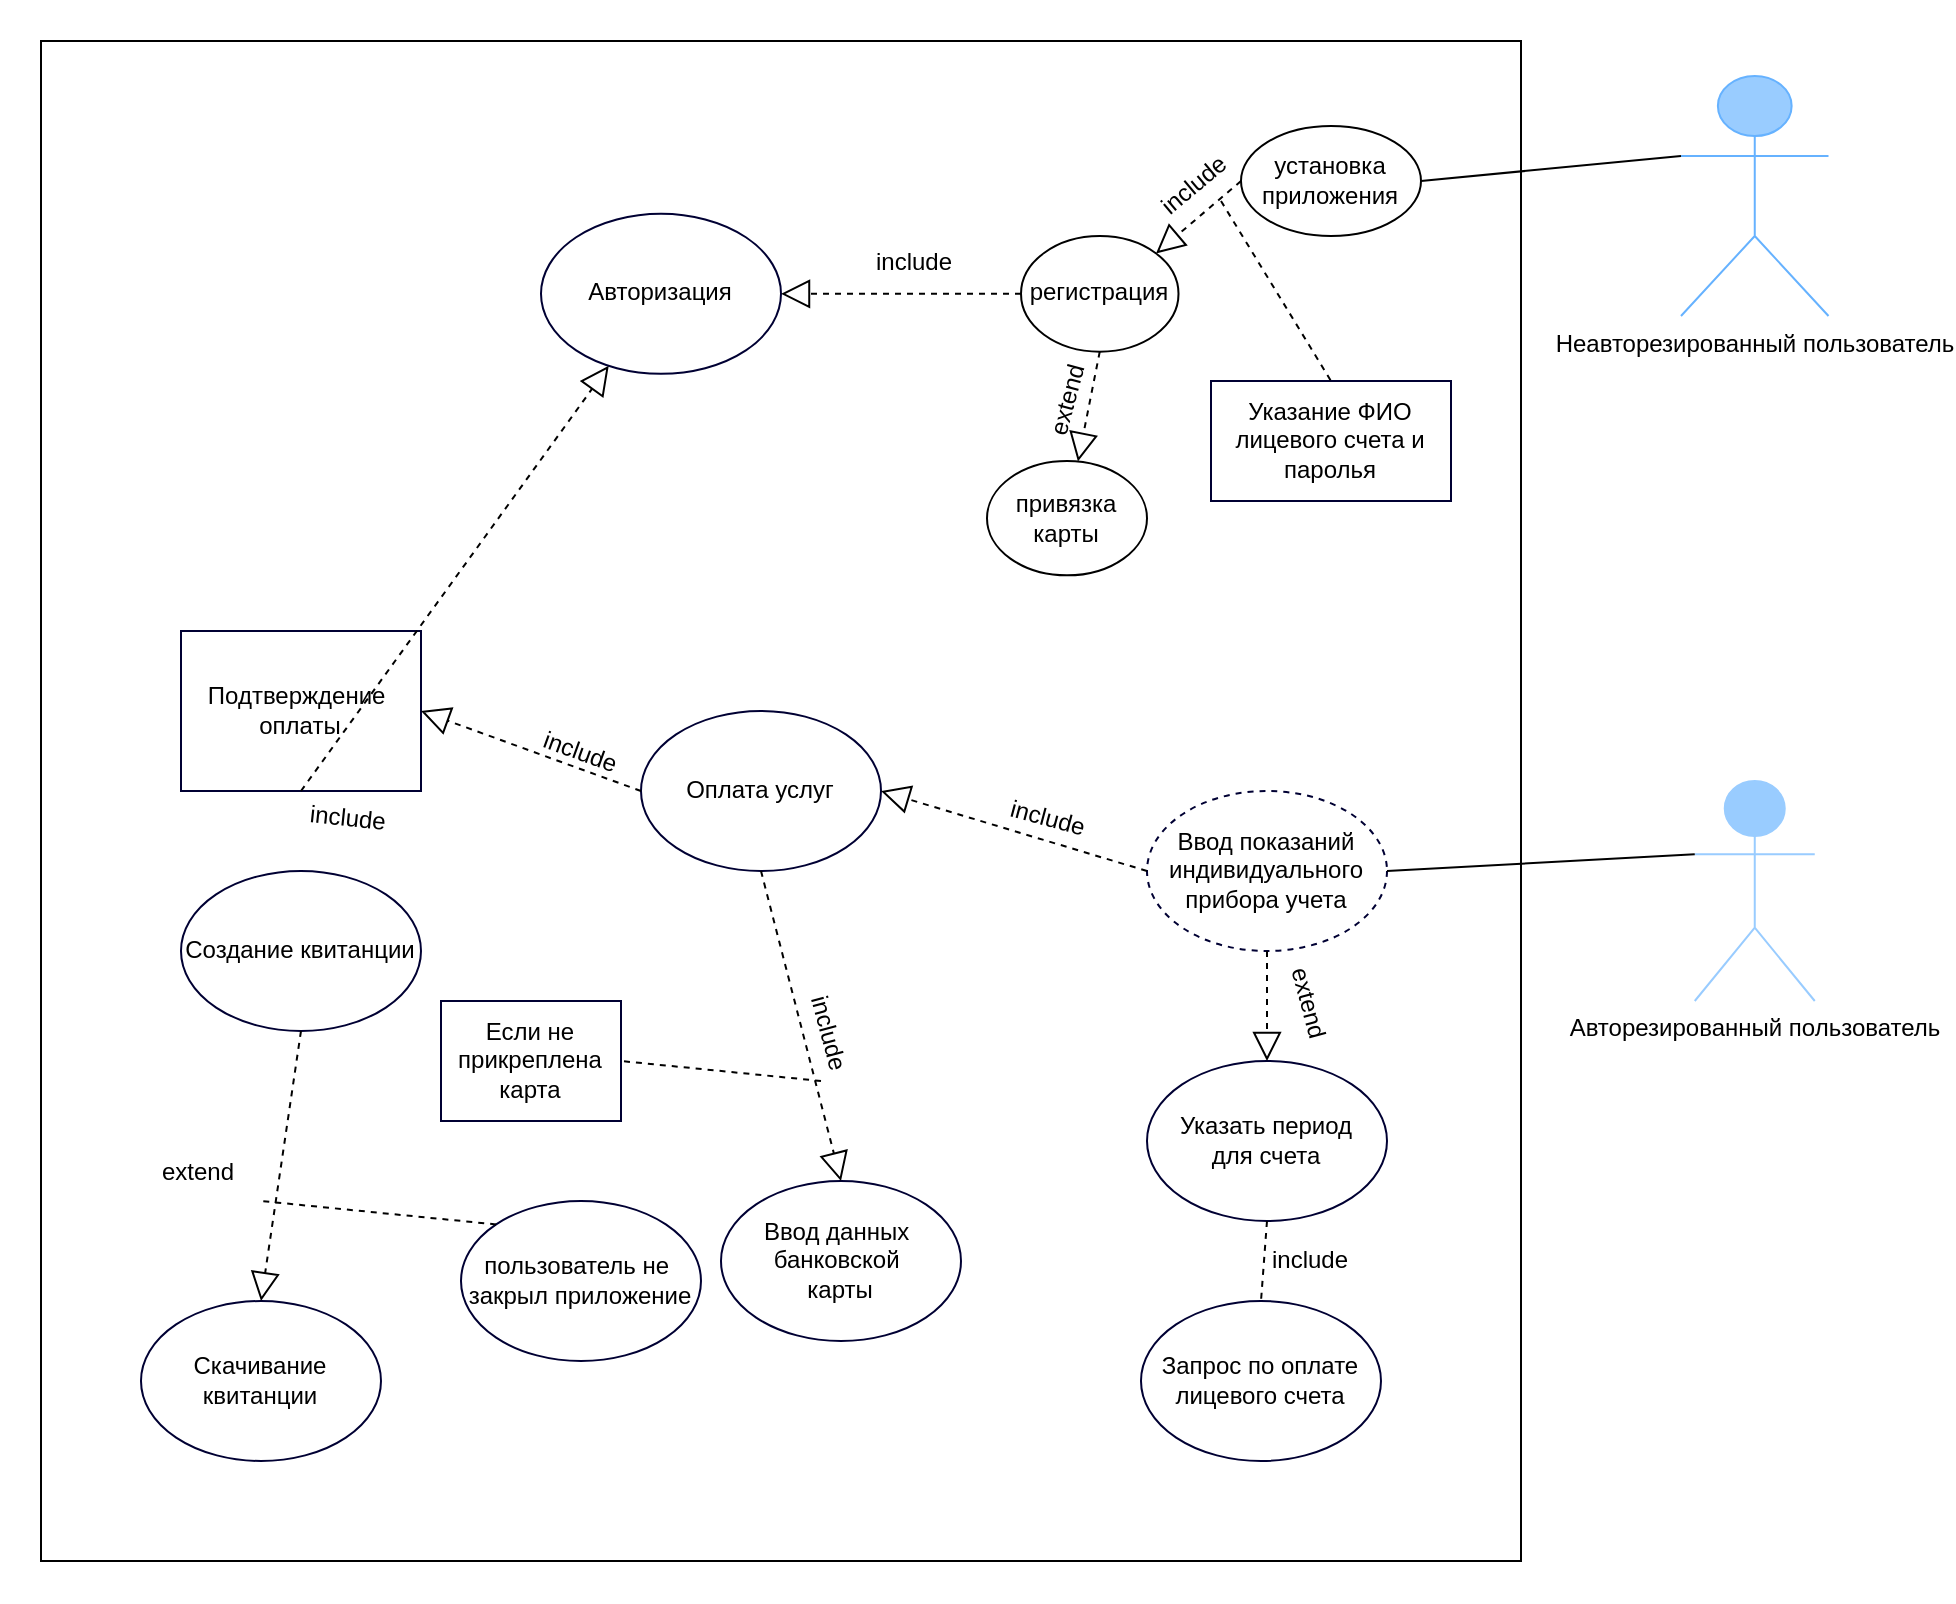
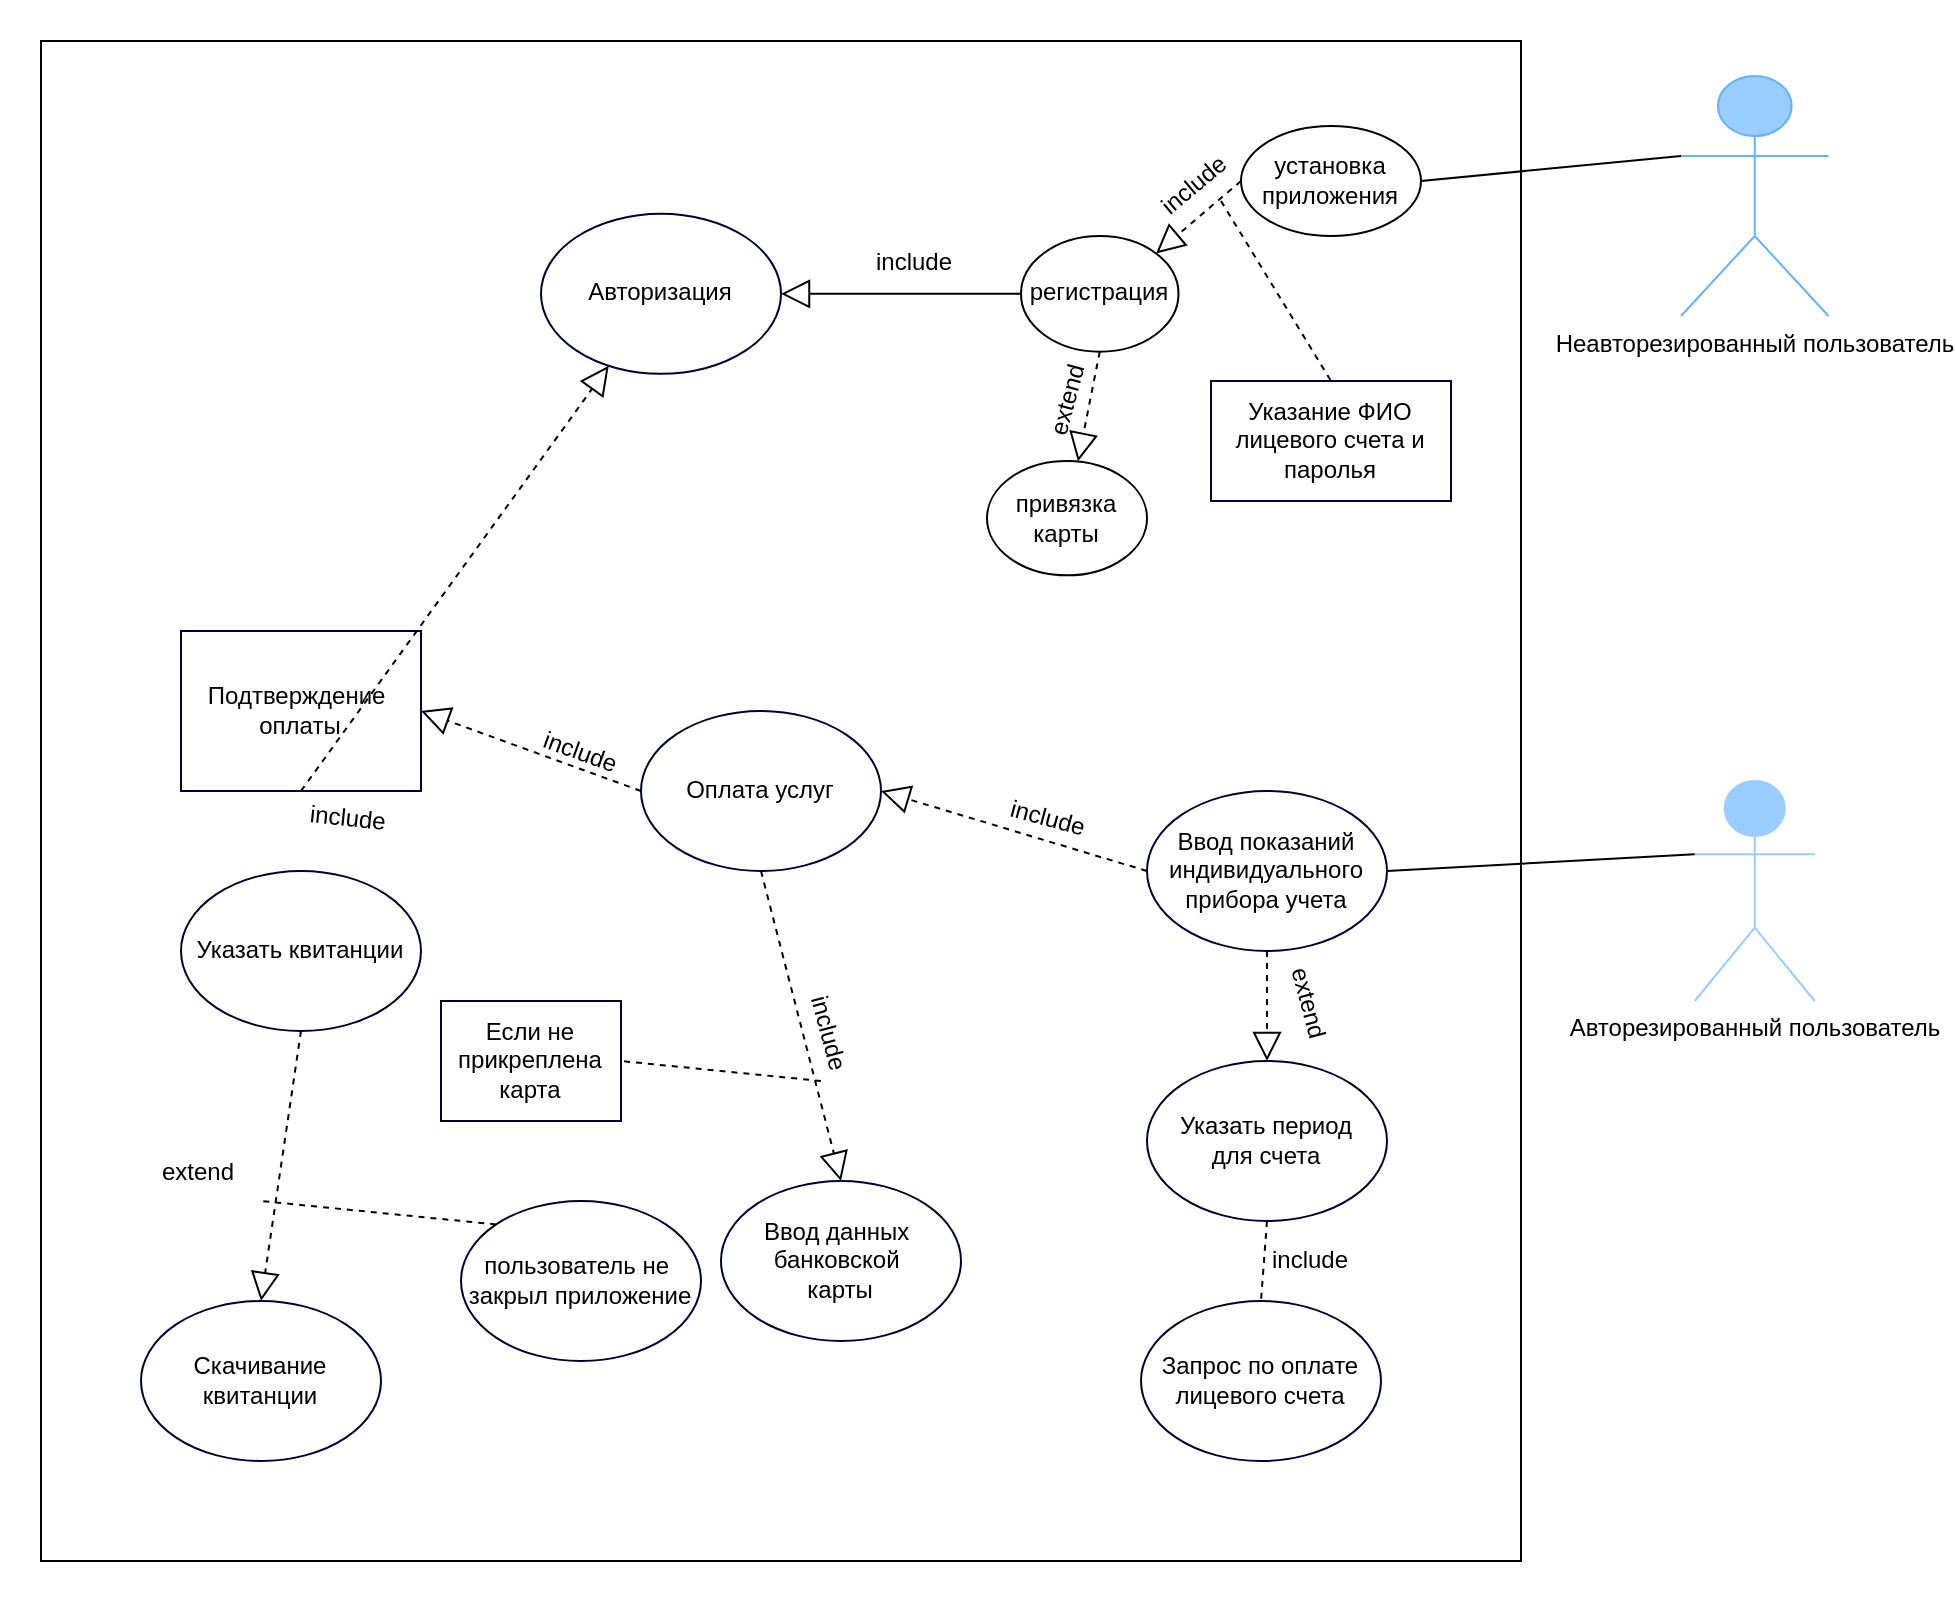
edge "регистрация" -> "Авторизация": style dashed -> solid
node "Ввод показаний индивидуального прибора учета": style dashed -> solid
node "Создание квитанции": label "Создание квитанции" -> "Указать квитанции"
